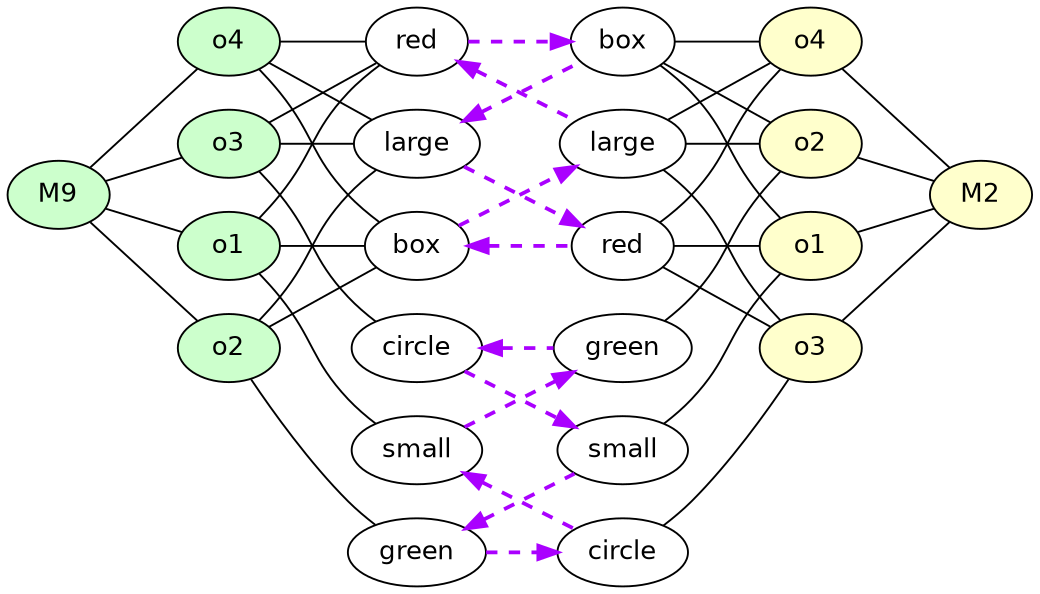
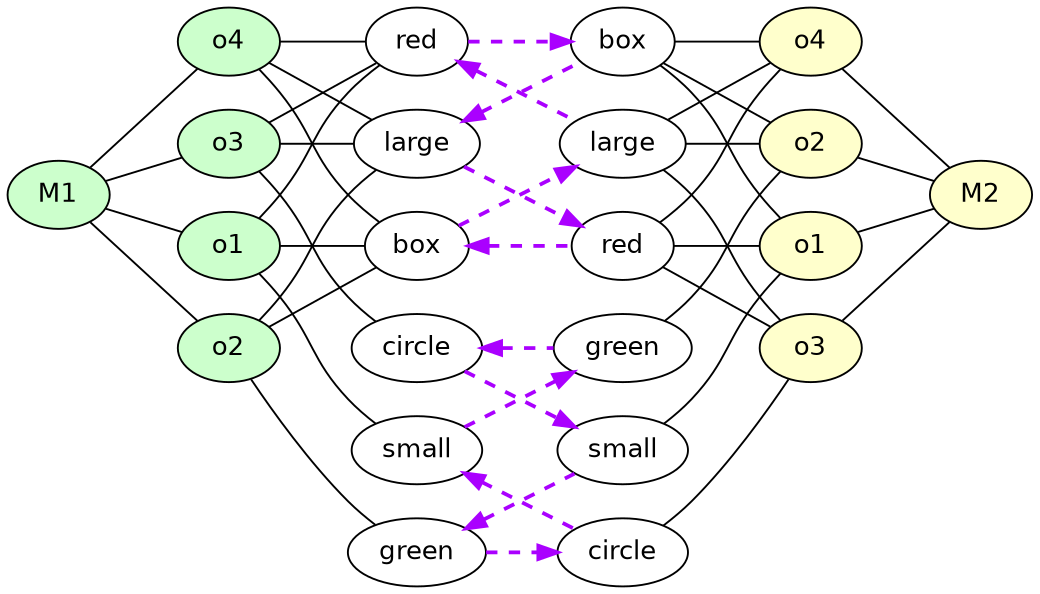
node "M9": label "M9" -> "M1"
